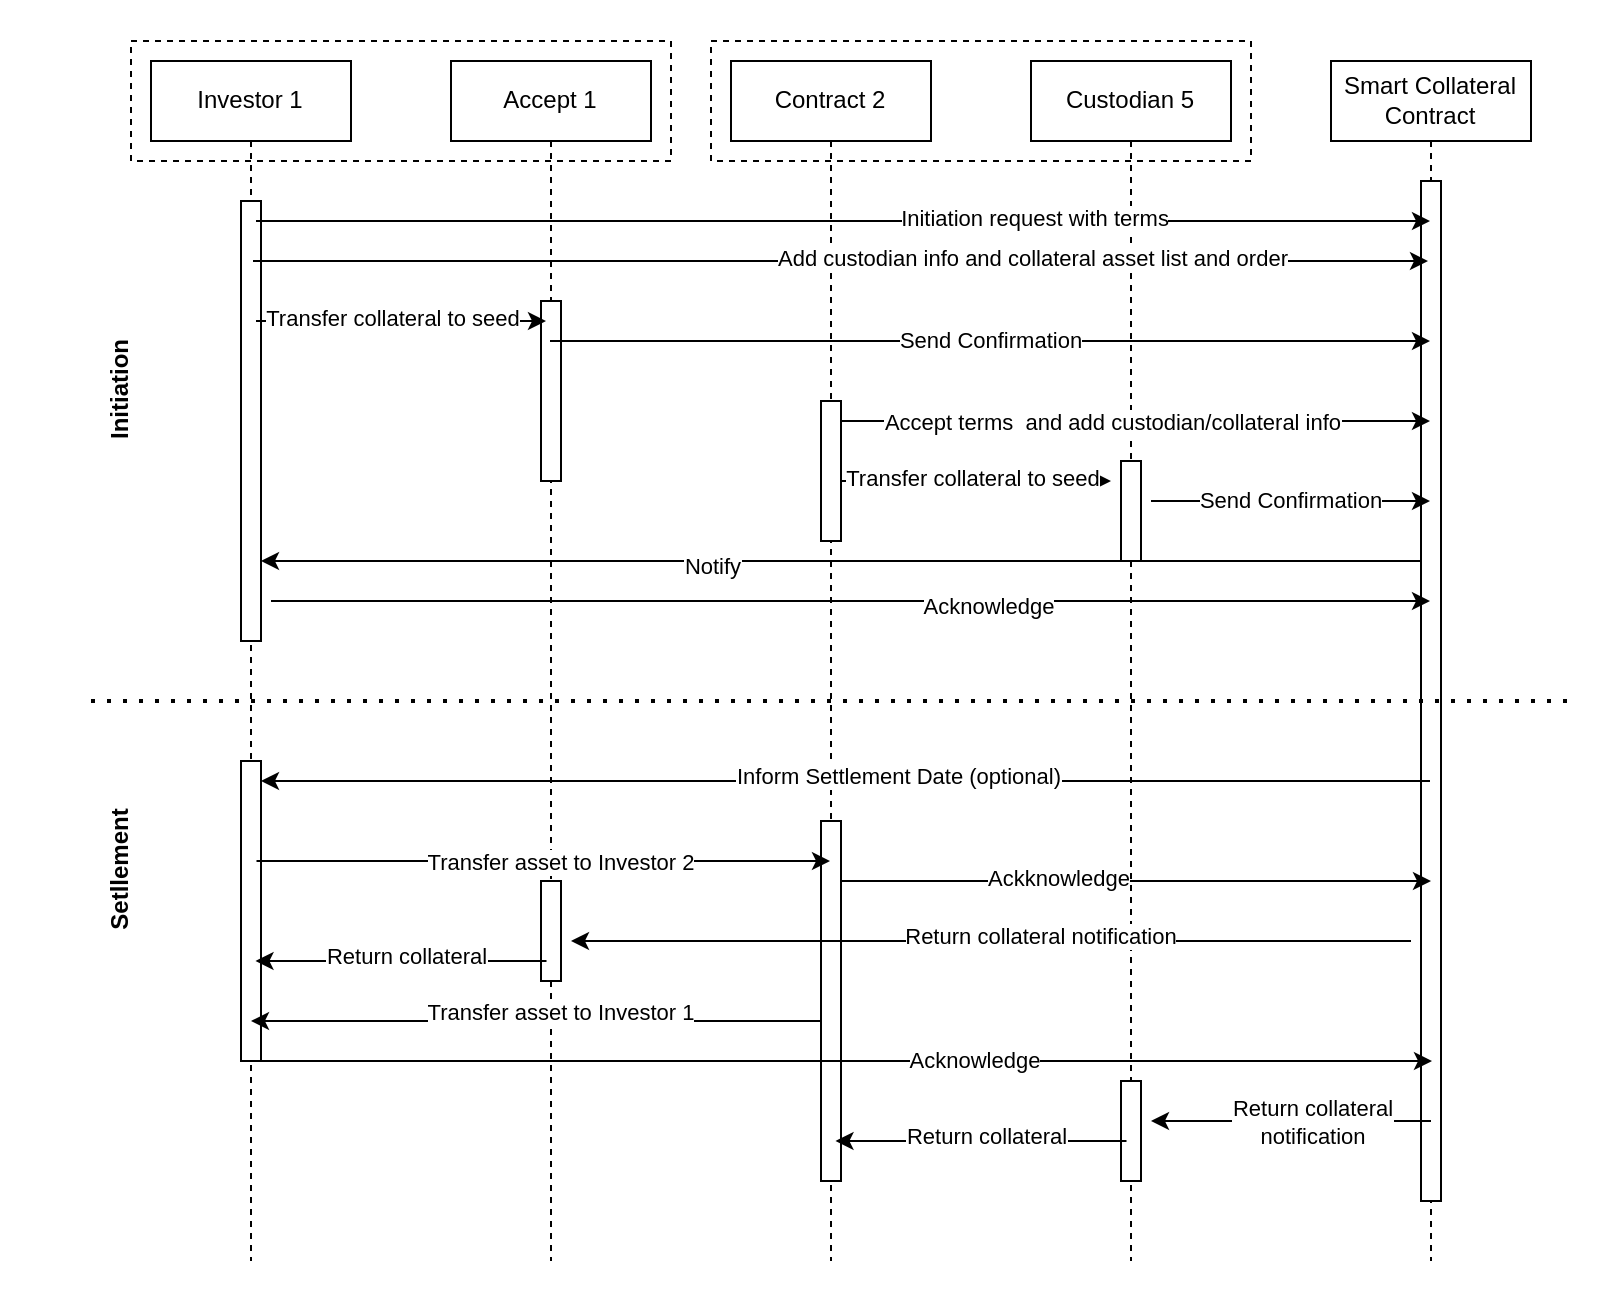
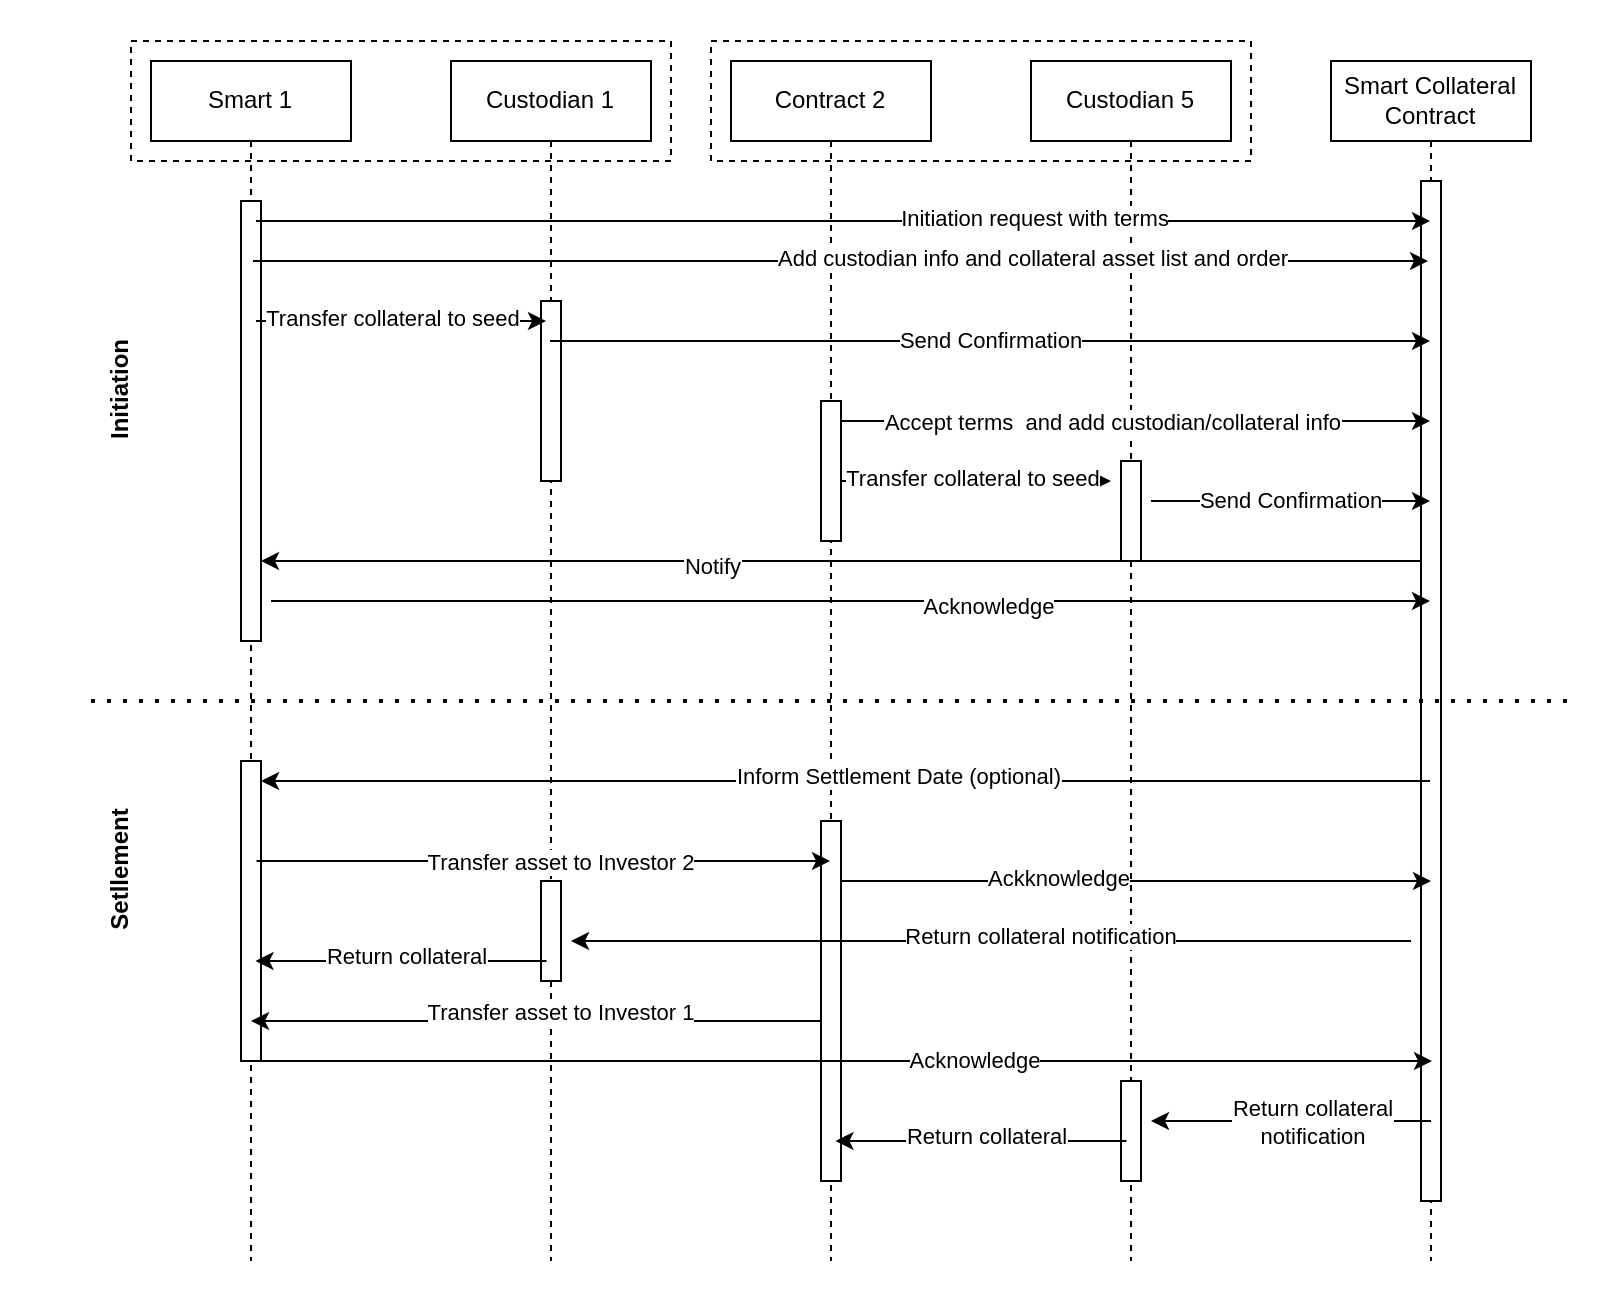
node "Investor 1": label "Investor 1" -> "Smart 1"
node "Accept 1": label "Accept 1" -> "Custodian 1"
